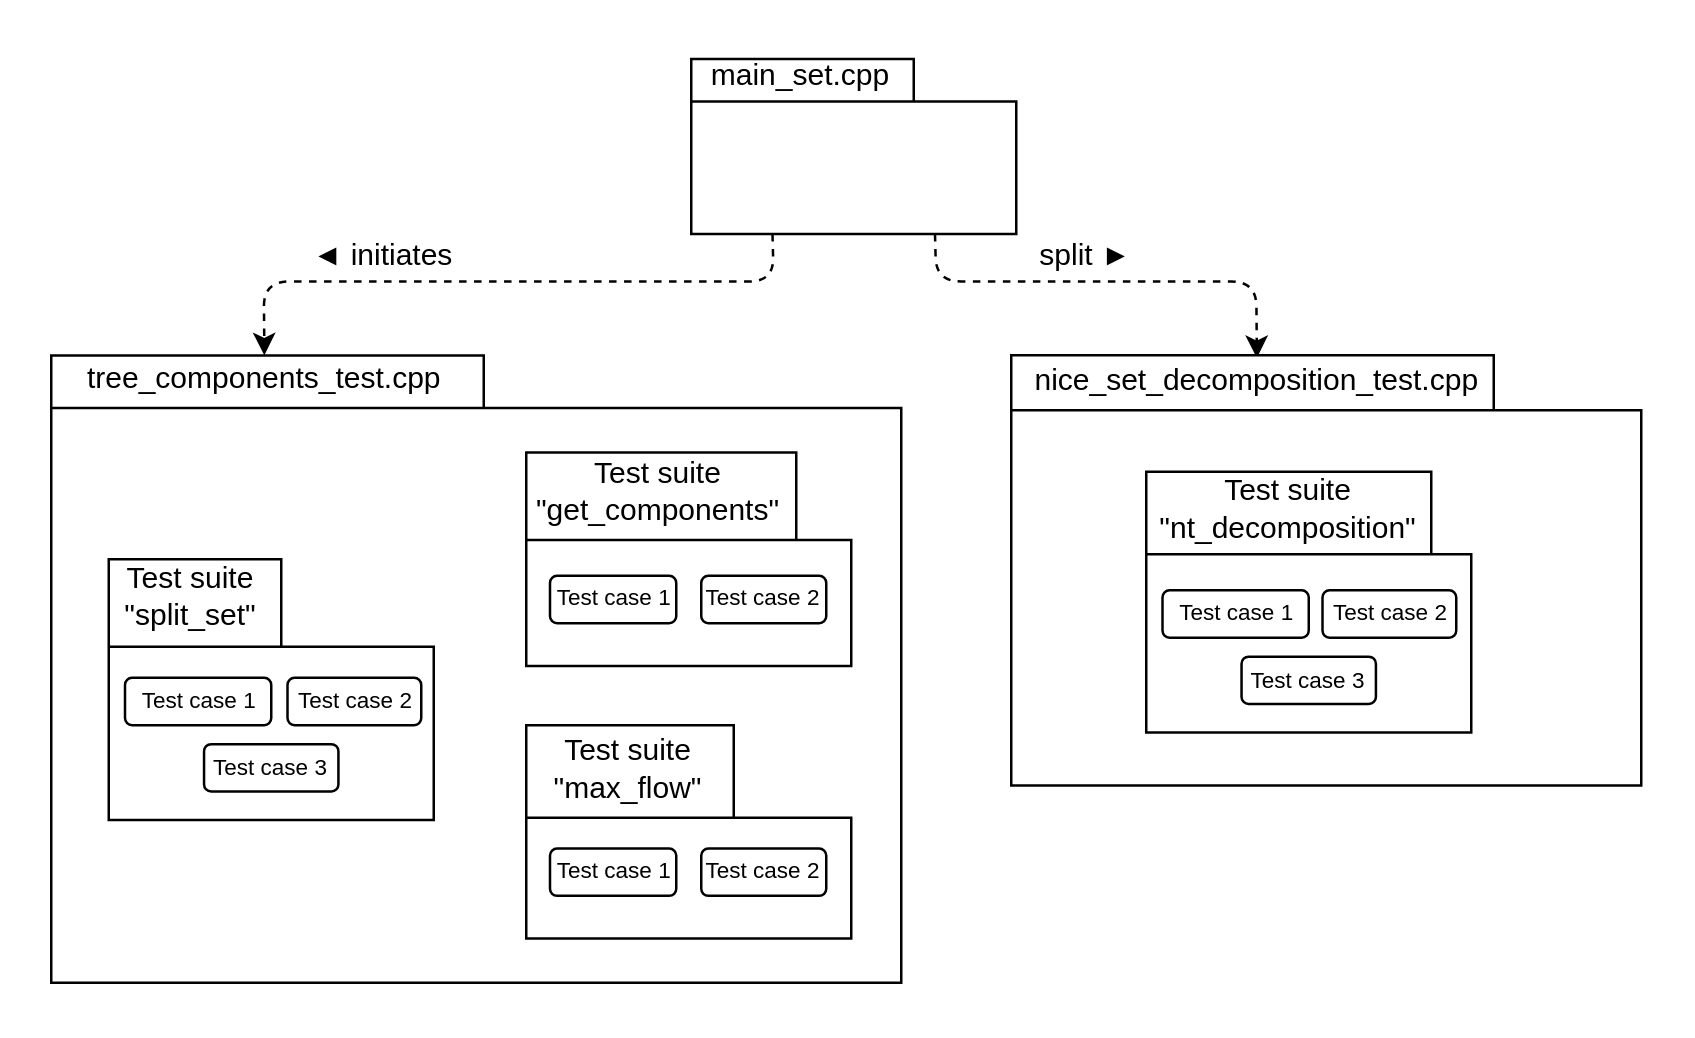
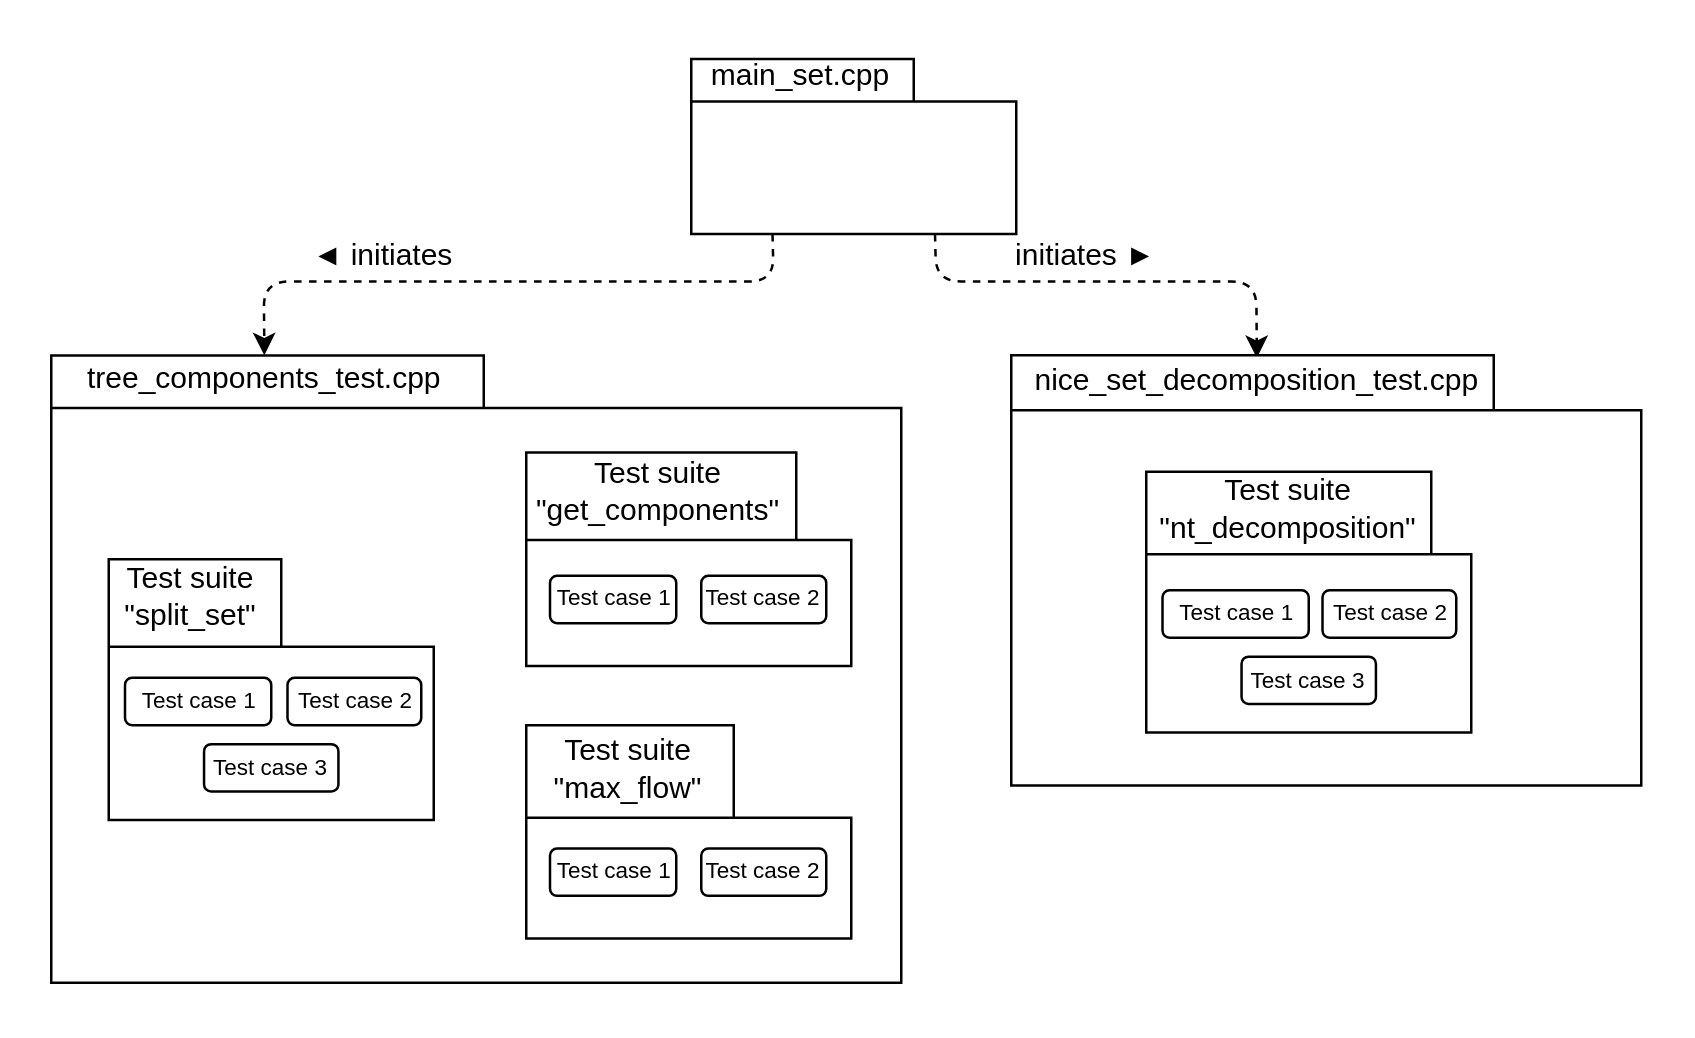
node "split ►": label "split ►" -> "initiates ►"
